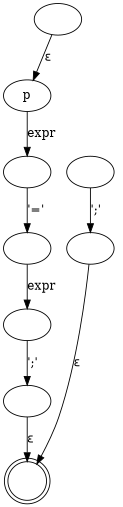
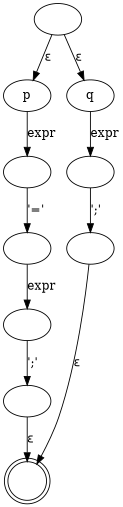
node "q": added
